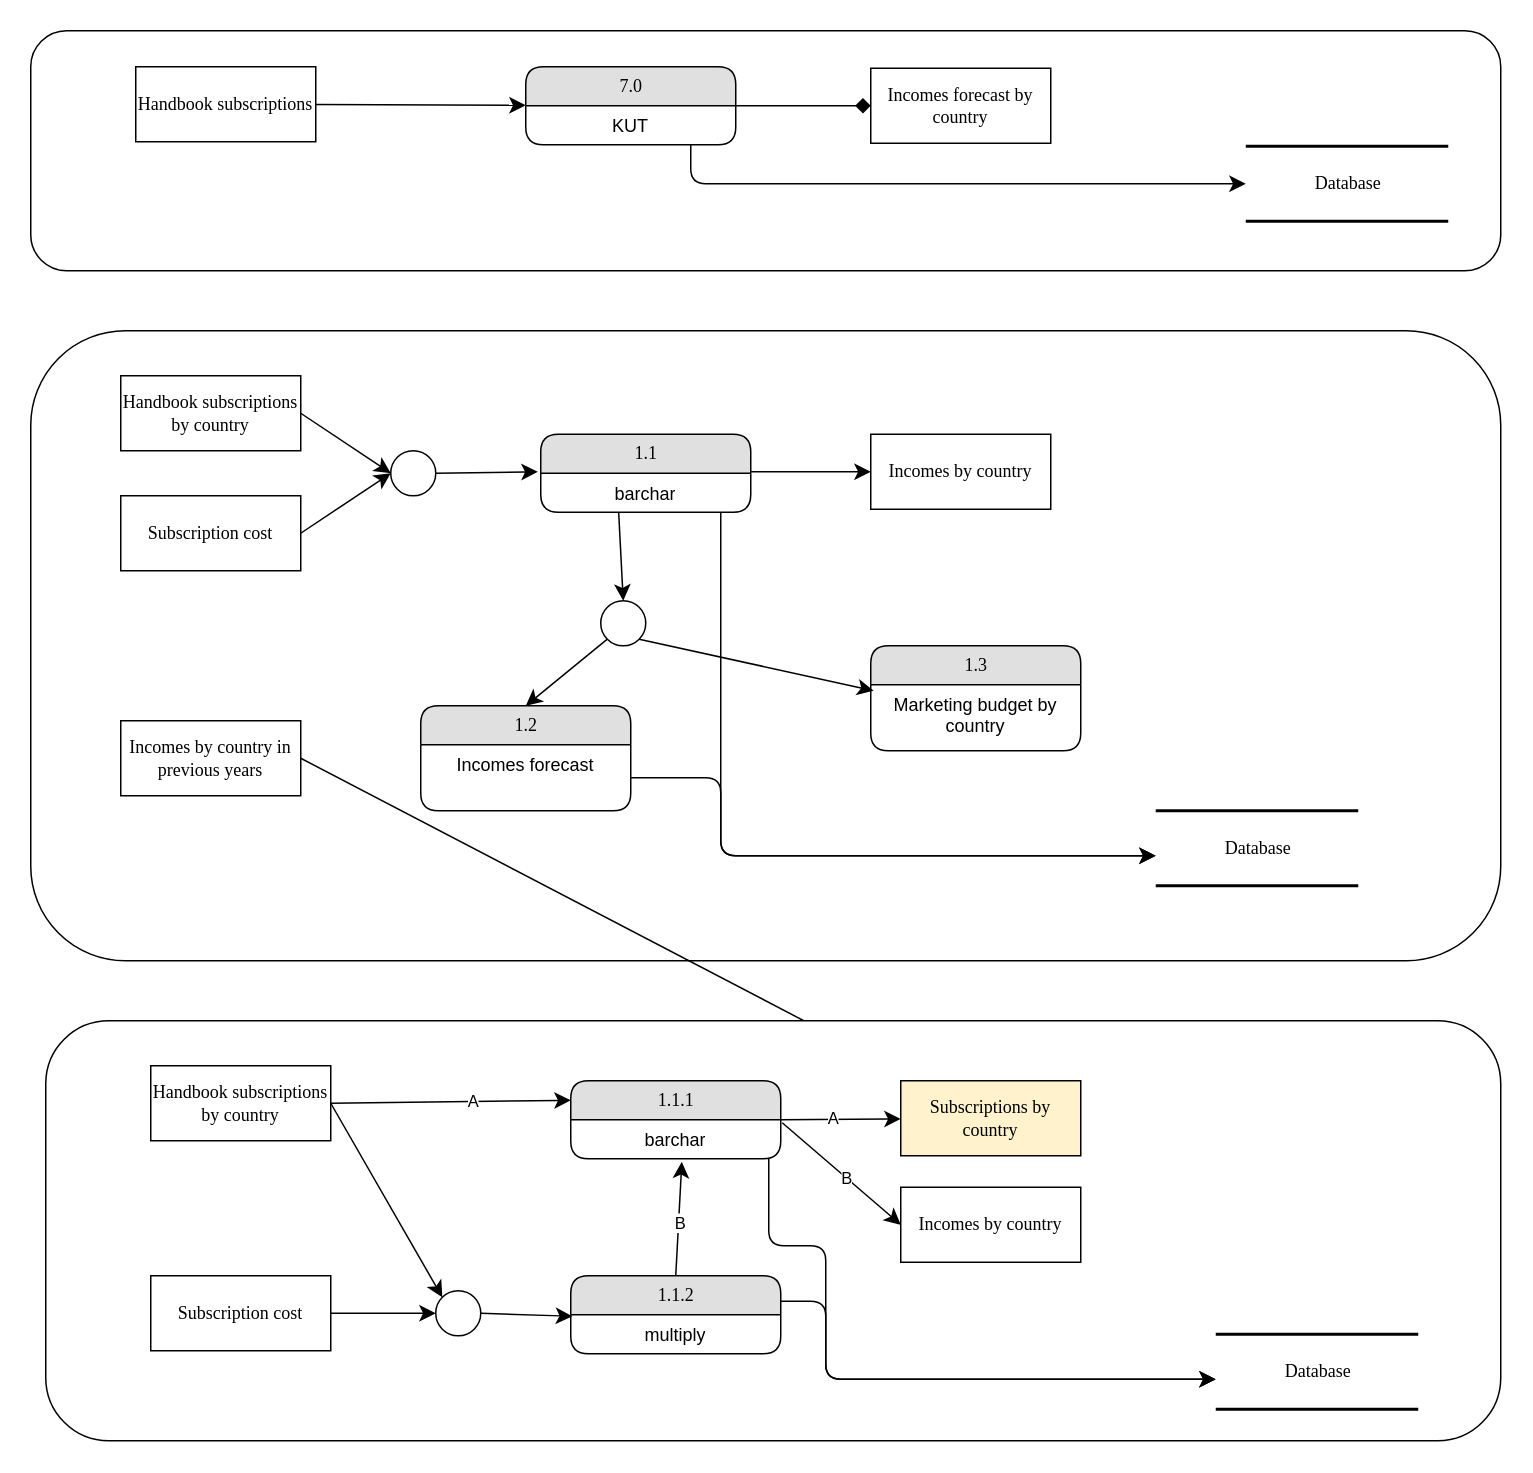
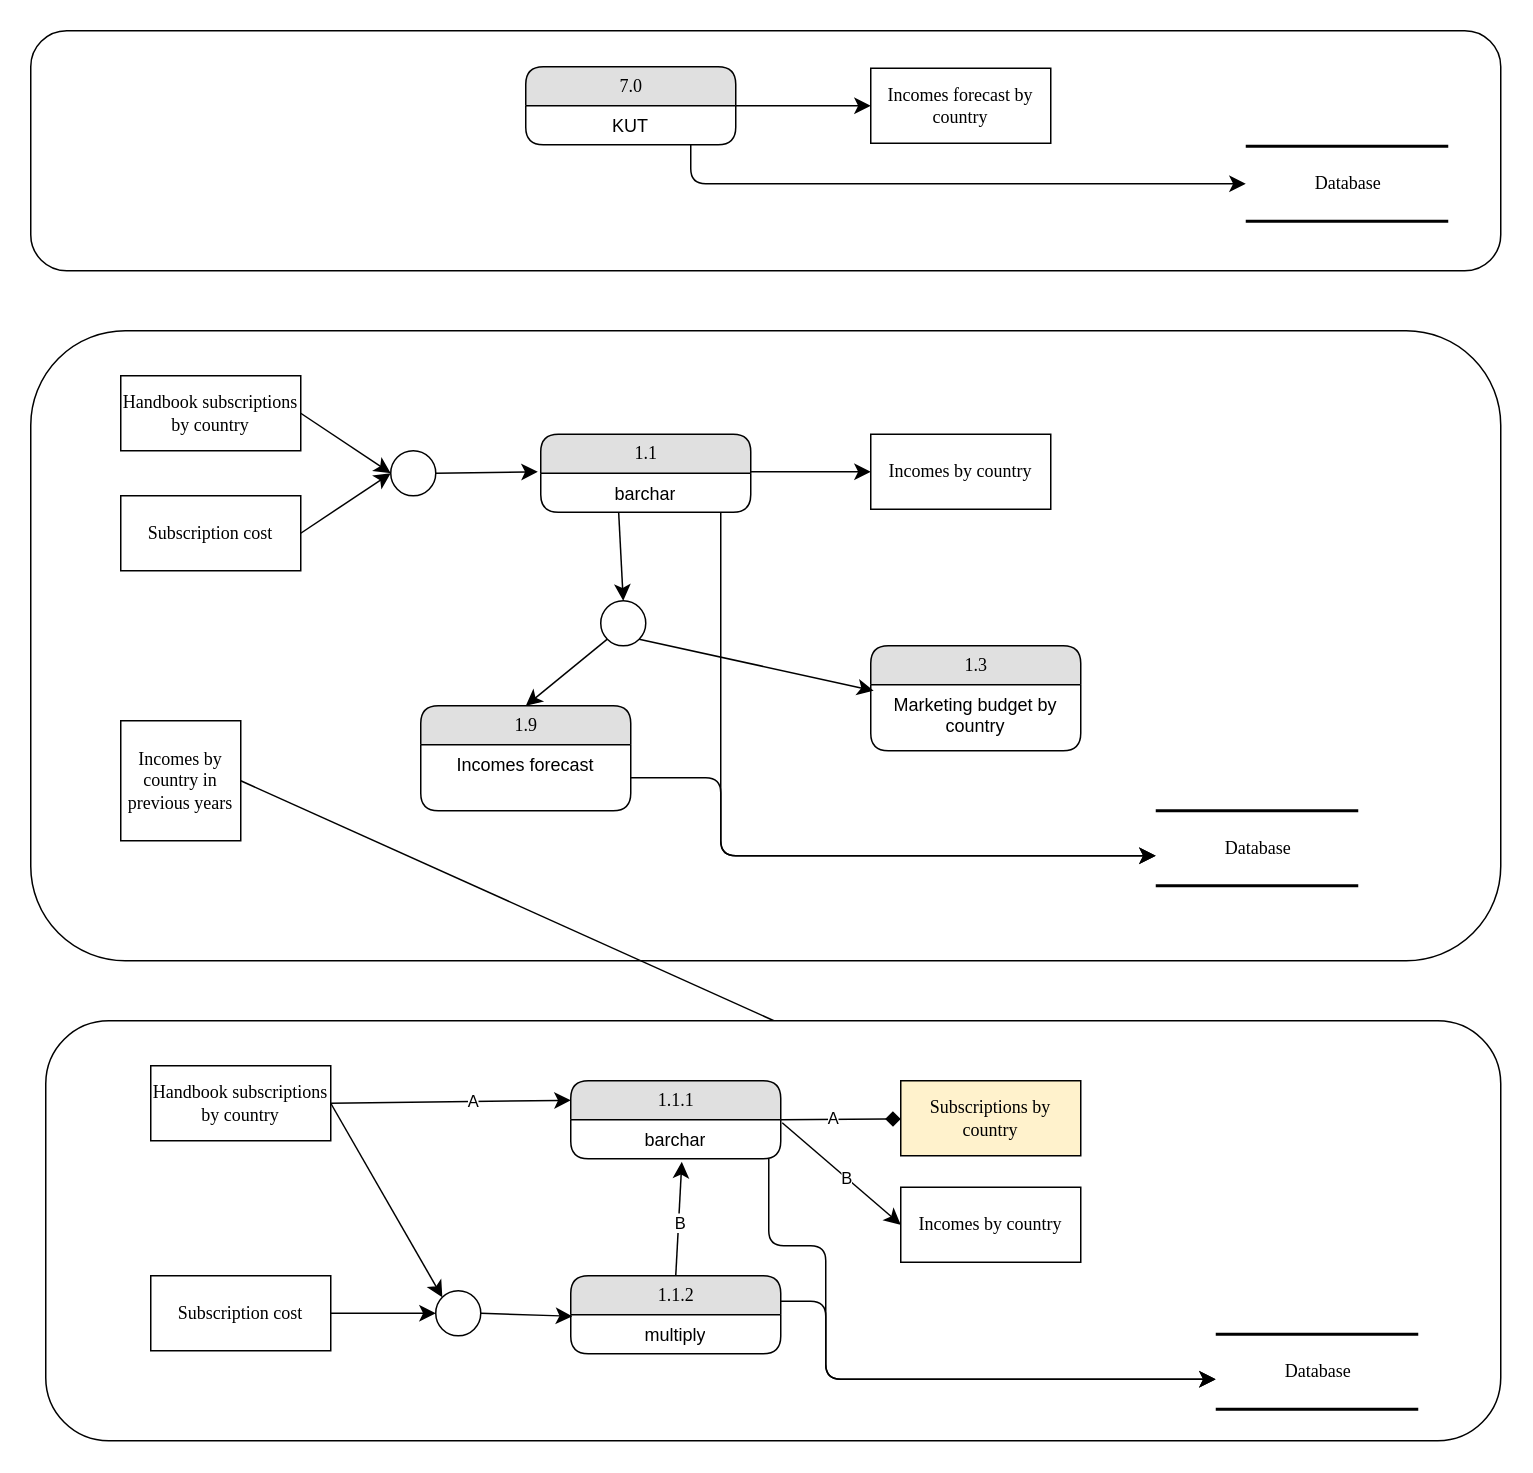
node "Handbook subscriptions": removed
edge "Handbook subscriptions" -> "7.0": removed
edge "7.0" -> "Incomes forecast by country": arrowhead diamond -> classic
node "1.2": label "1.2" -> "1.9"
node "Incomes by country in previous years": size 180x75 -> 120x120
edge "1.1.1" -> "Subscriptions by country": arrowhead classic -> diamond
